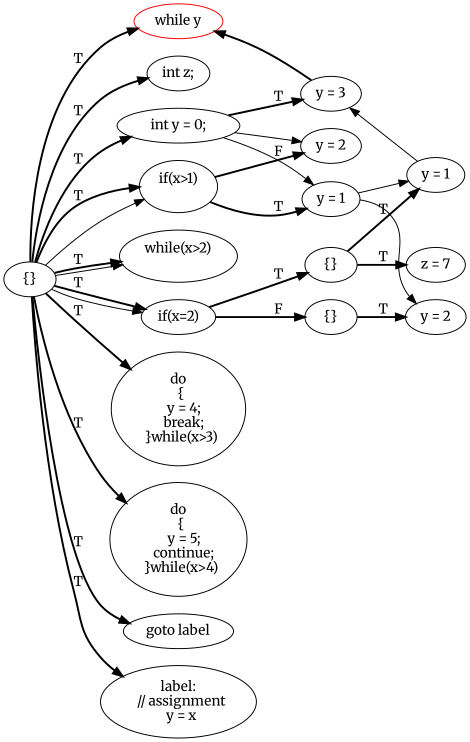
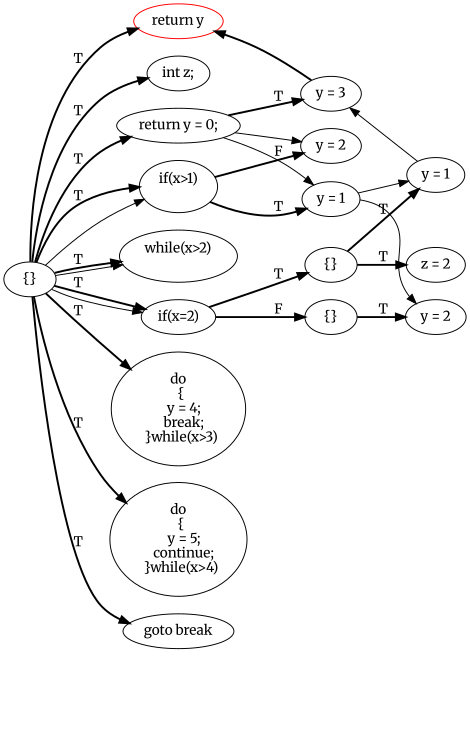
node "while y": label "while y" -> "return y"
node "int y = 0;": label "int y = 0;" -> "return y = 0;"
node "z = 7": label "z = 7" -> "z = 2"
node "goto label": label "goto label" -> "goto break"
node "label: // assignment y = x": removed
